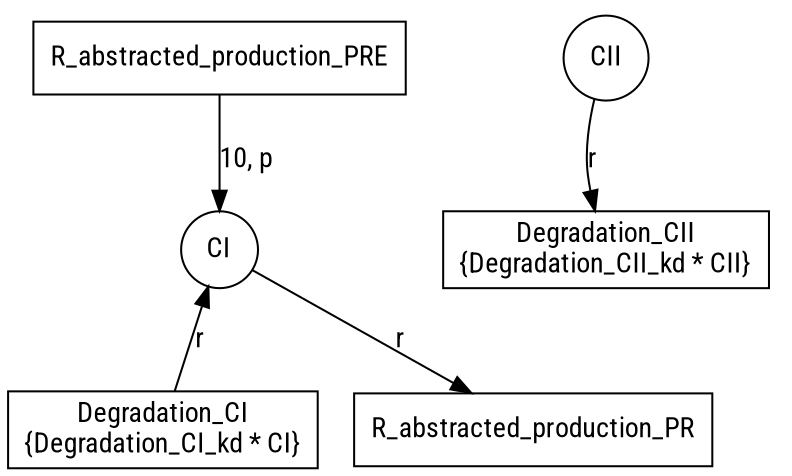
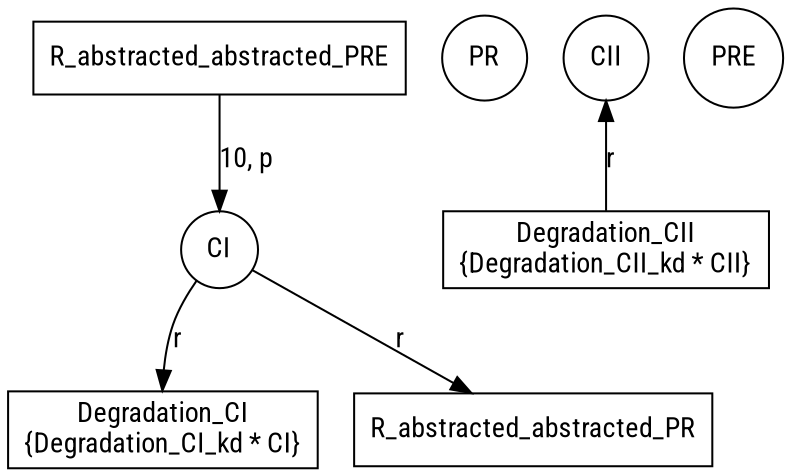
node "R_abstracted_production_PRE": label "R_abstracted_production_PRE" -> "R_abstracted_abstracted_PRE"
node "PR": added
node "PRE": added
edge "CII" -> "Degradation_CII {Degradation_CII_kd * CII}": reversed
edge "Degradation_CI {Degradation_CI_kd * CI}" -> "CI": reversed
node "R_abstracted_production_PR": label "R_abstracted_production_PR" -> "R_abstracted_abstracted_PR"
